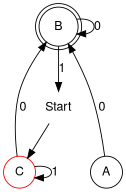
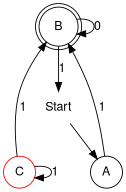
edge "C" -> "B": label "0" -> "1"
edge "A" -> "B": label "0" -> "1"
edge "Start" -> "C": now "Start" -> "A"
